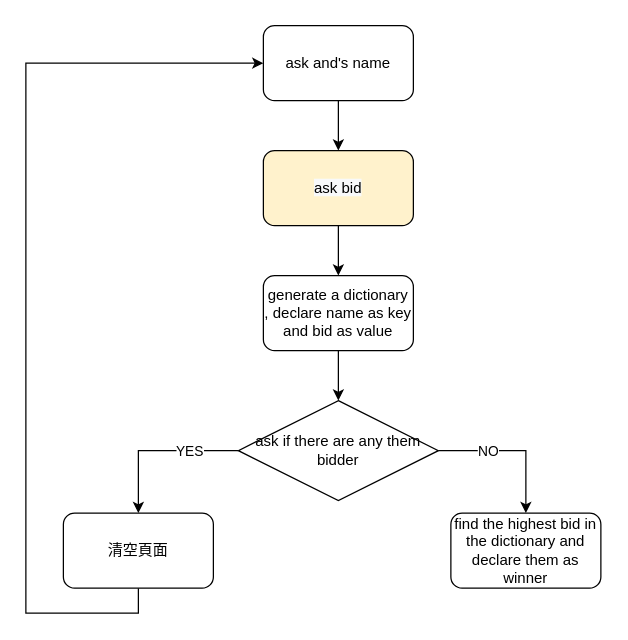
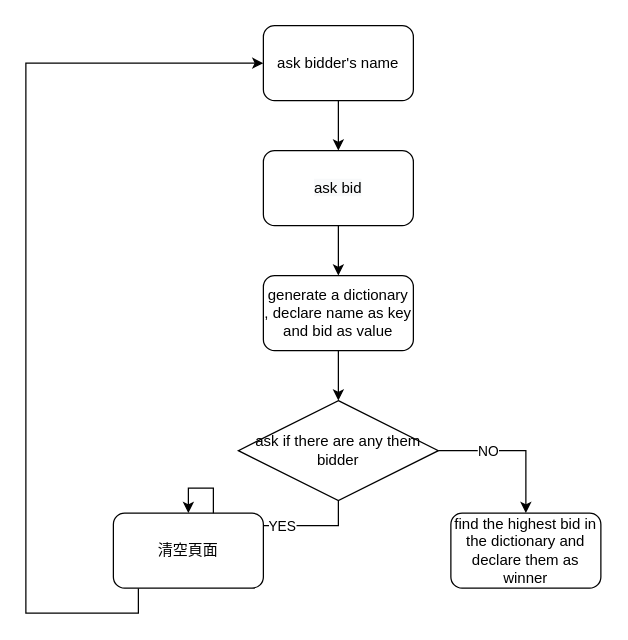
node "ask and's name": label "ask and's name" -> "ask bidder's name"
node "ask bid": fillcolor #fff2cc -> #ffffff
node "清空頁面": moved (138, 551) -> (188, 551)
